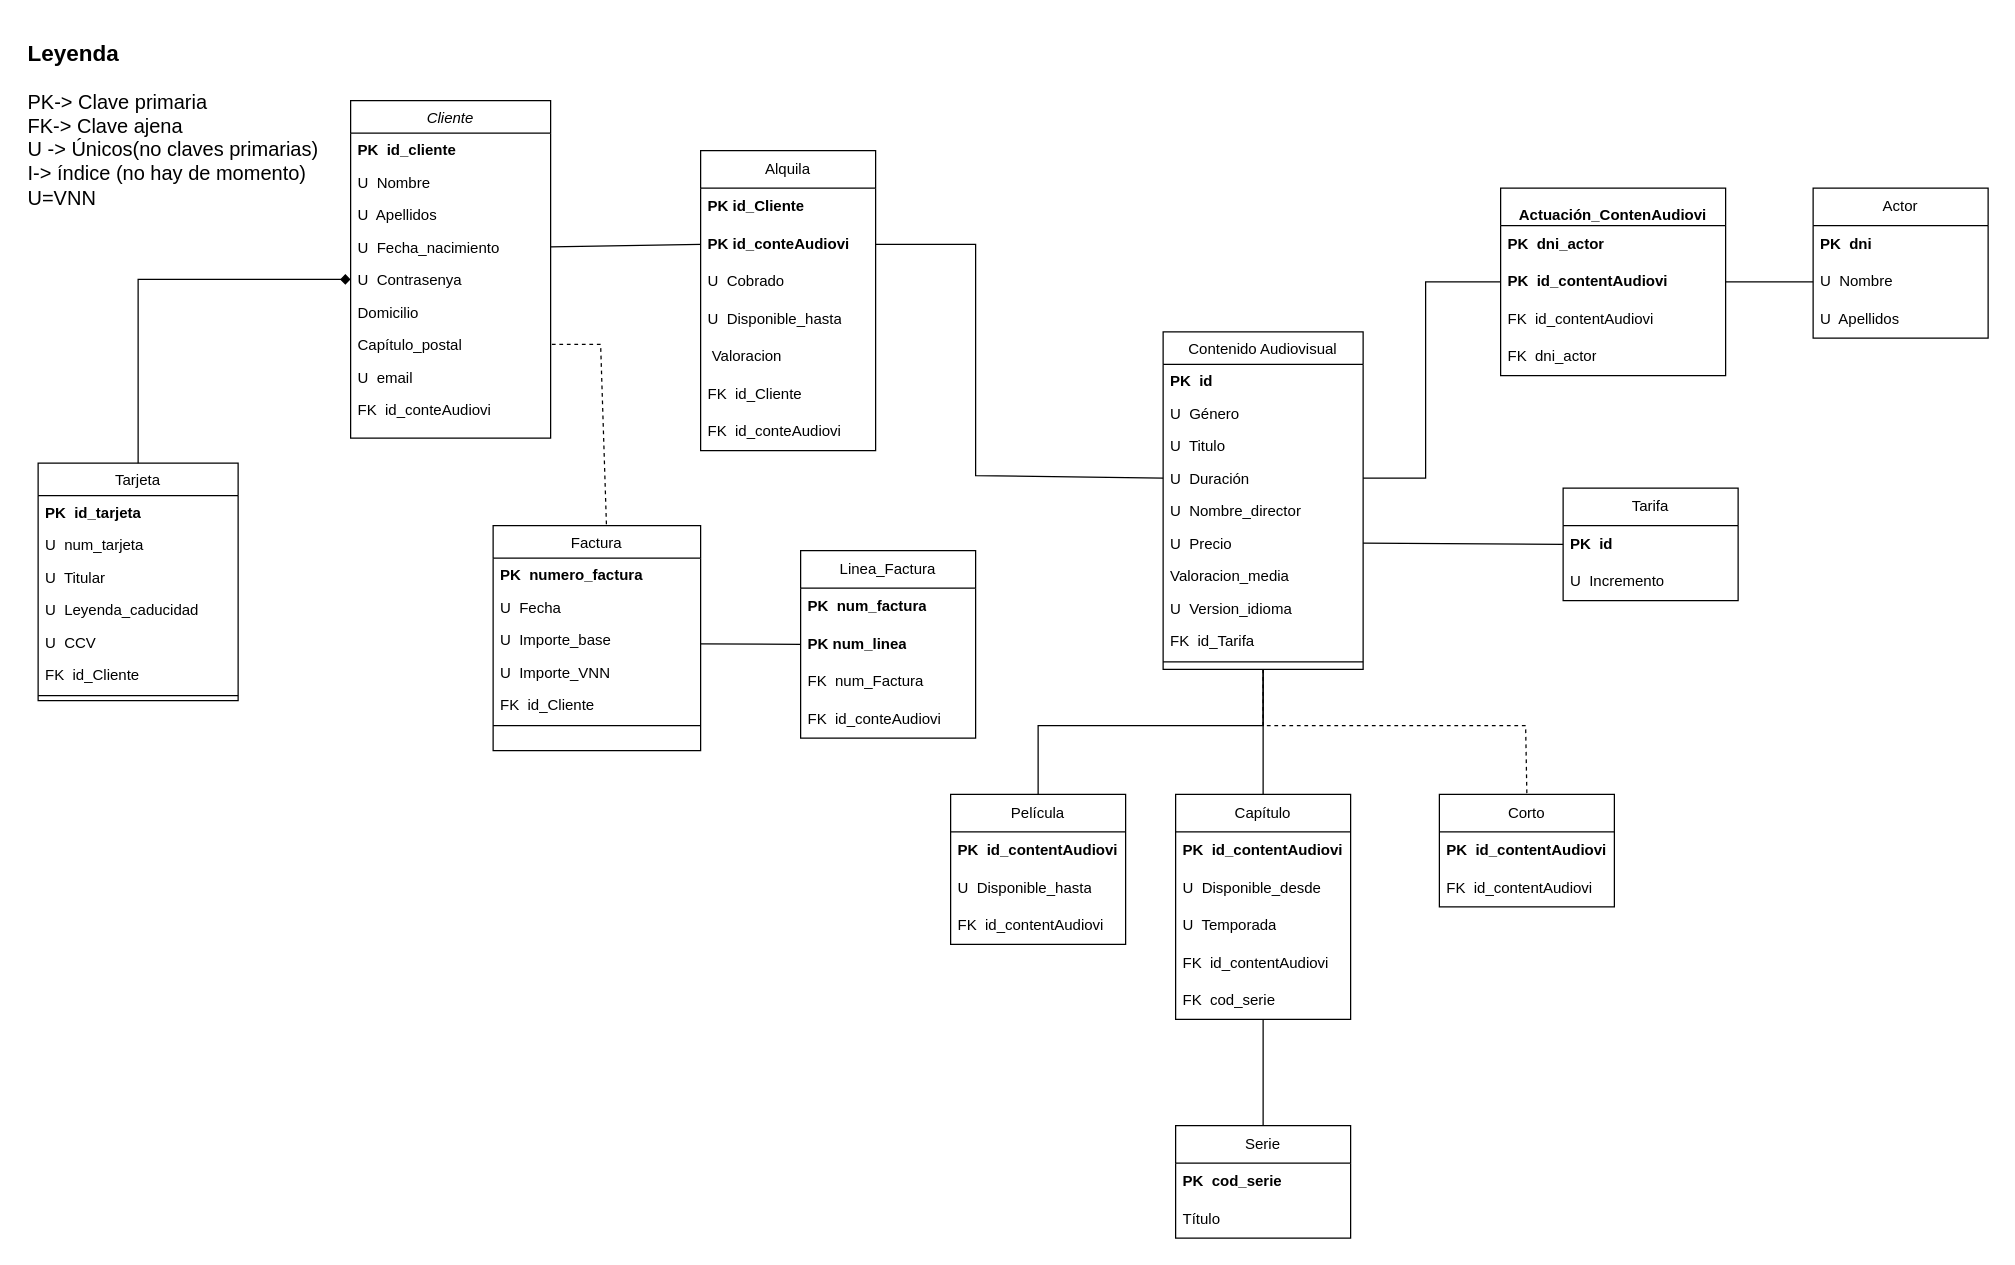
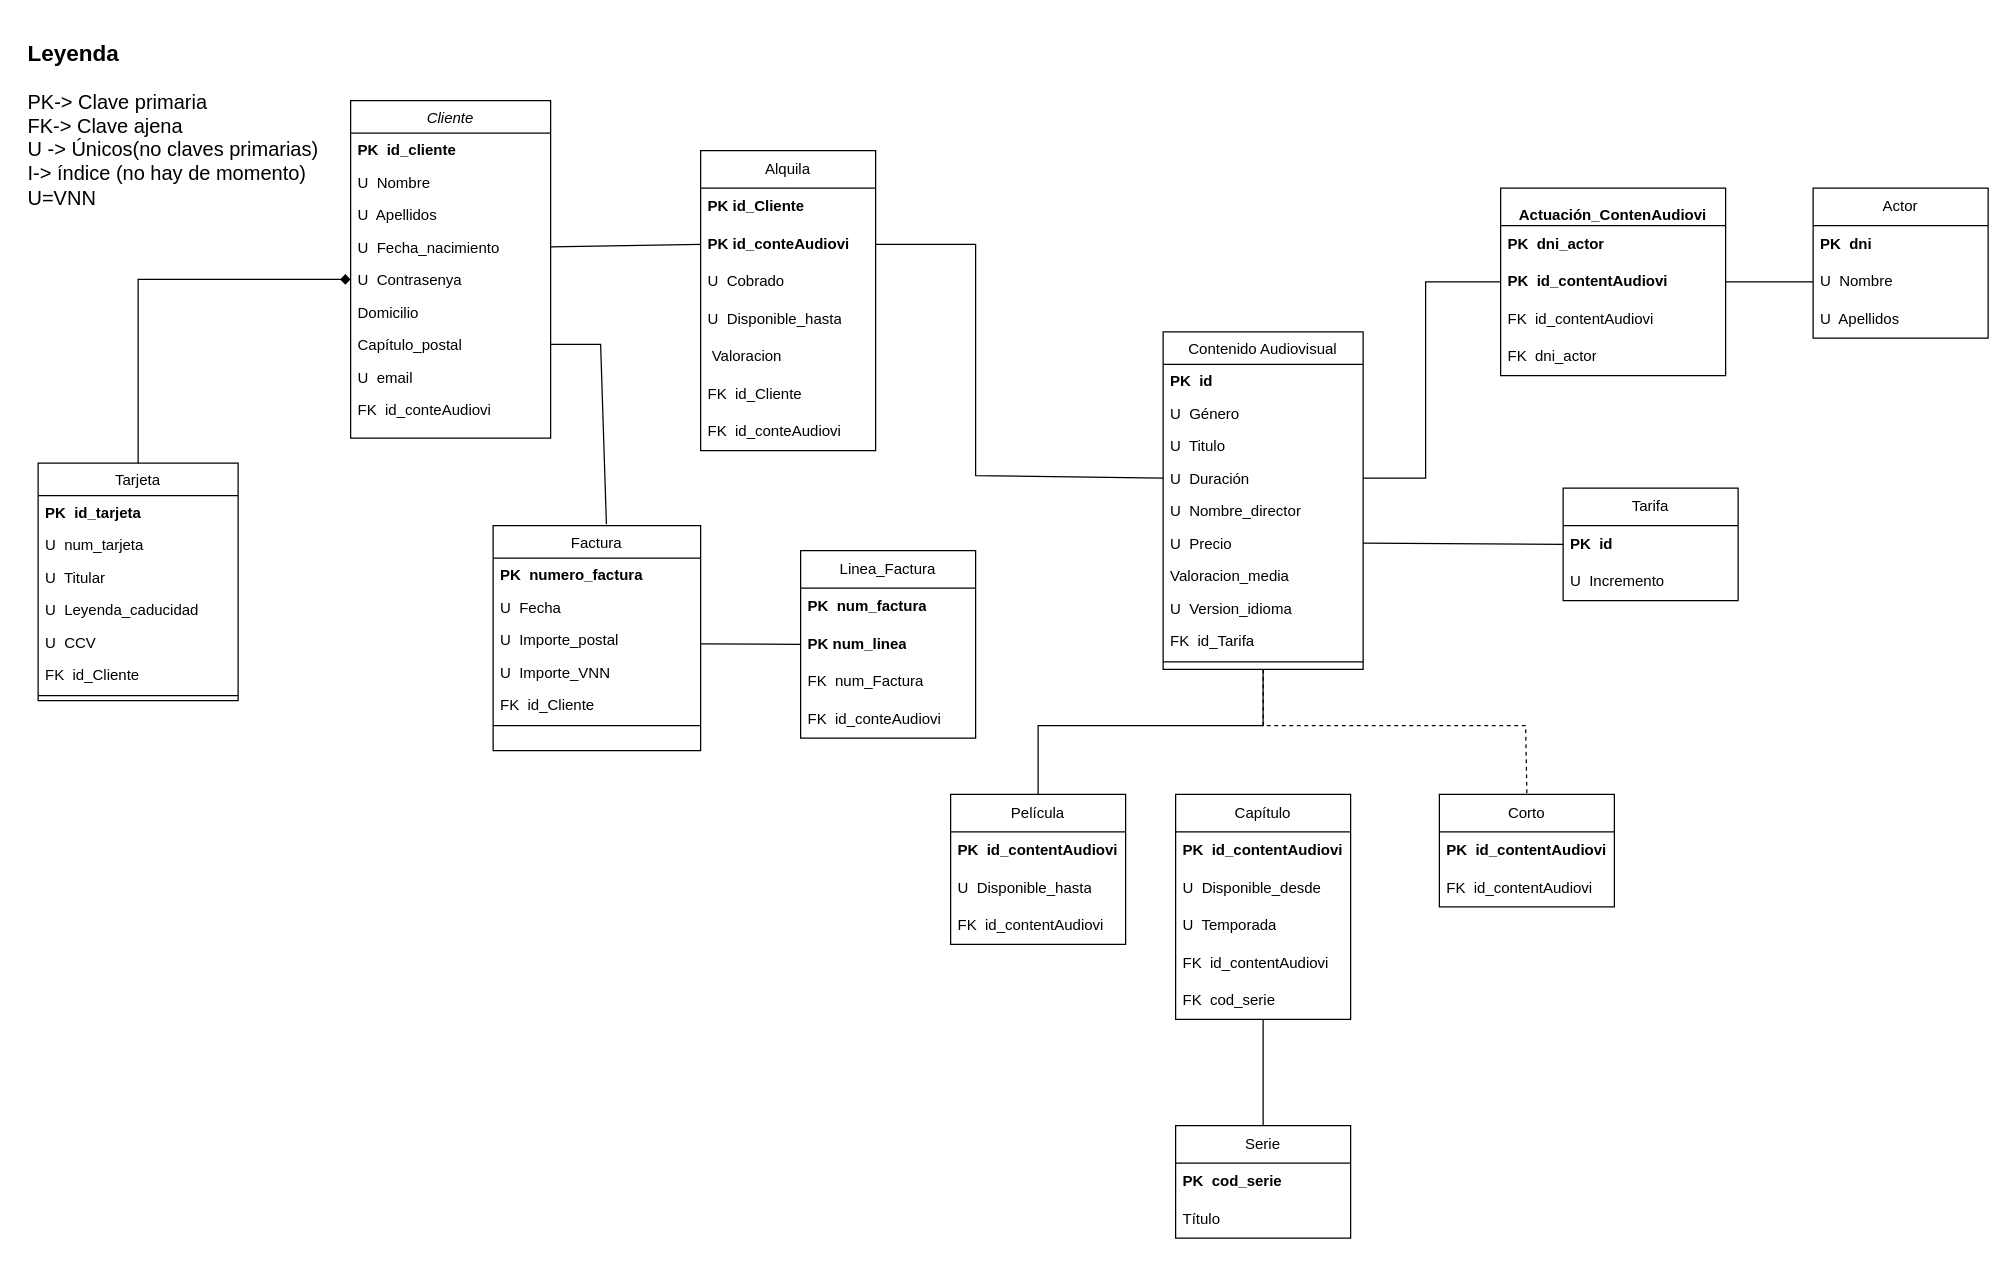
edge "Capítulo_postal" -- "Factura": style dashed -> solid
node "U Importe_base": label "U Importe_base" -> "U Importe_postal"
edge "Contenido Audiovisual" -- "Capítulo": removed
